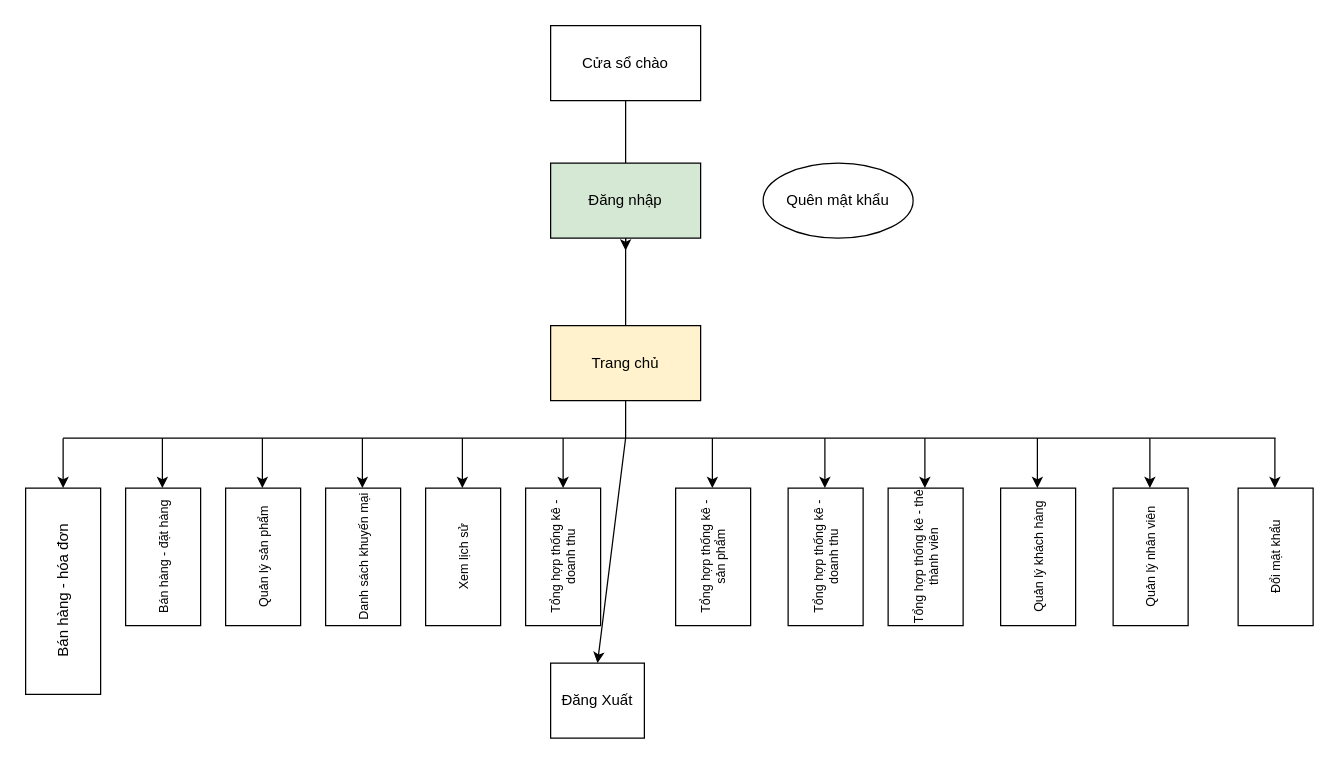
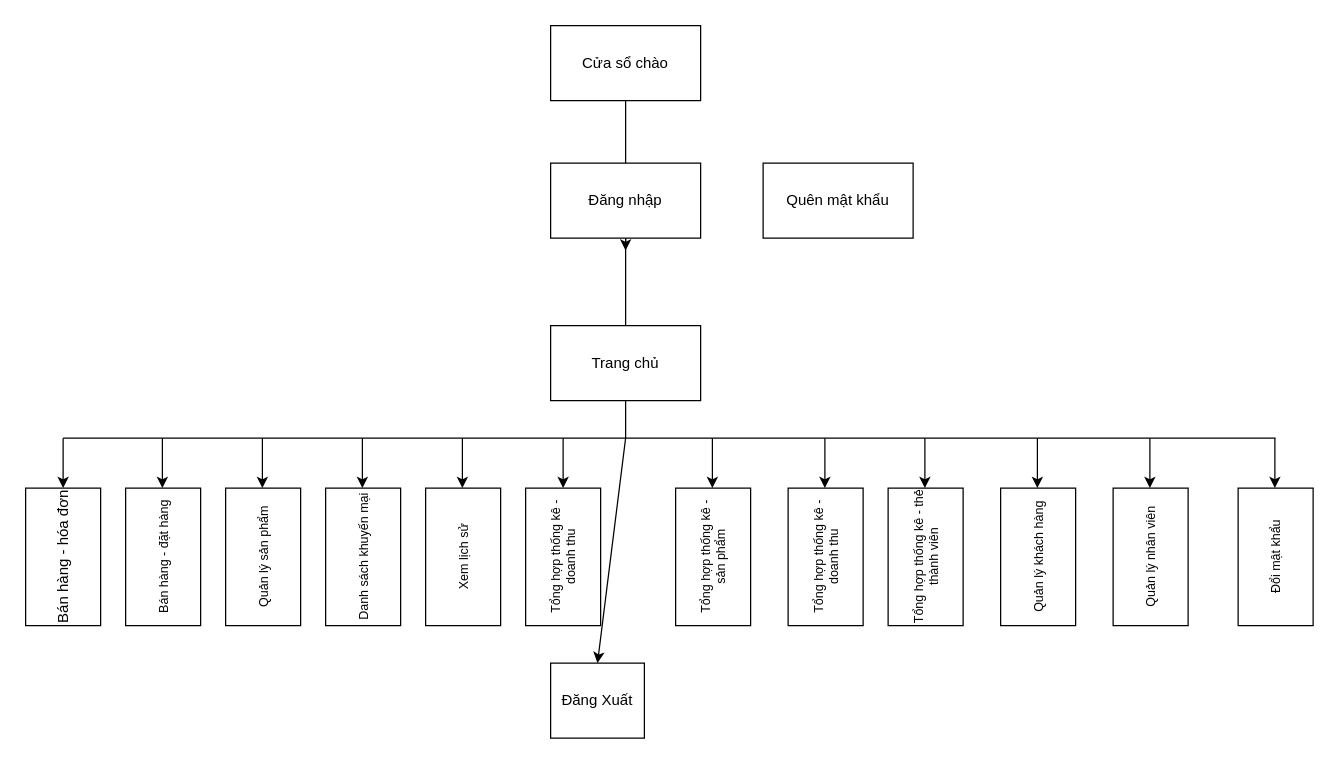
node "Đăng nhập": fillcolor #d5e8d4 -> #ffffff
node "Quên mật khẩu": shape ellipse -> rectangle
node "Trang chủ": fillcolor #fff2cc -> #ffffff
node "Bán hàng - hóa đơn": size 75x206 -> 75x138
